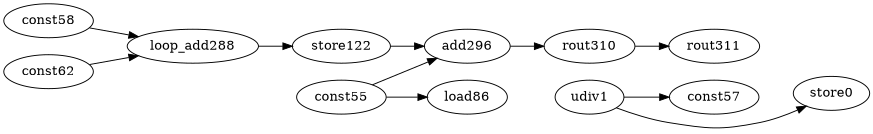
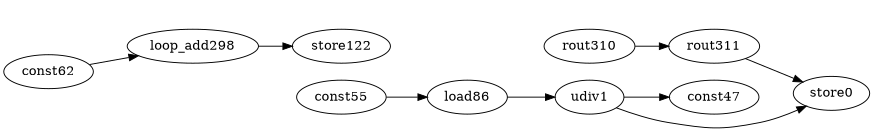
node "const58": removed
node "loop_add288": label "loop_add288" -> "loop_add298"
node "add296": removed
edge "rout311" -> "store0": added
edge "load86" -> "udiv1": added
node "const57": label "const57" -> "const47"
